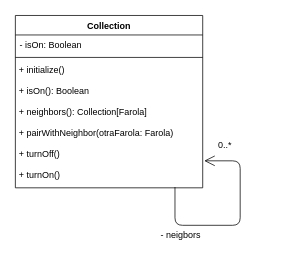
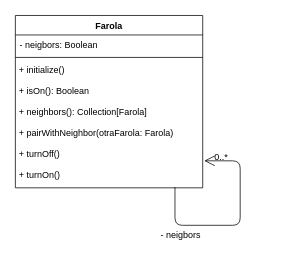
node "Collection": label "Collection" -> "Farola"
node "- isOn: Boolean": label "- isOn: Boolean" -> "- neigbors: Boolean"
node "0..*": moved (252, 145) -> (248, 156)
